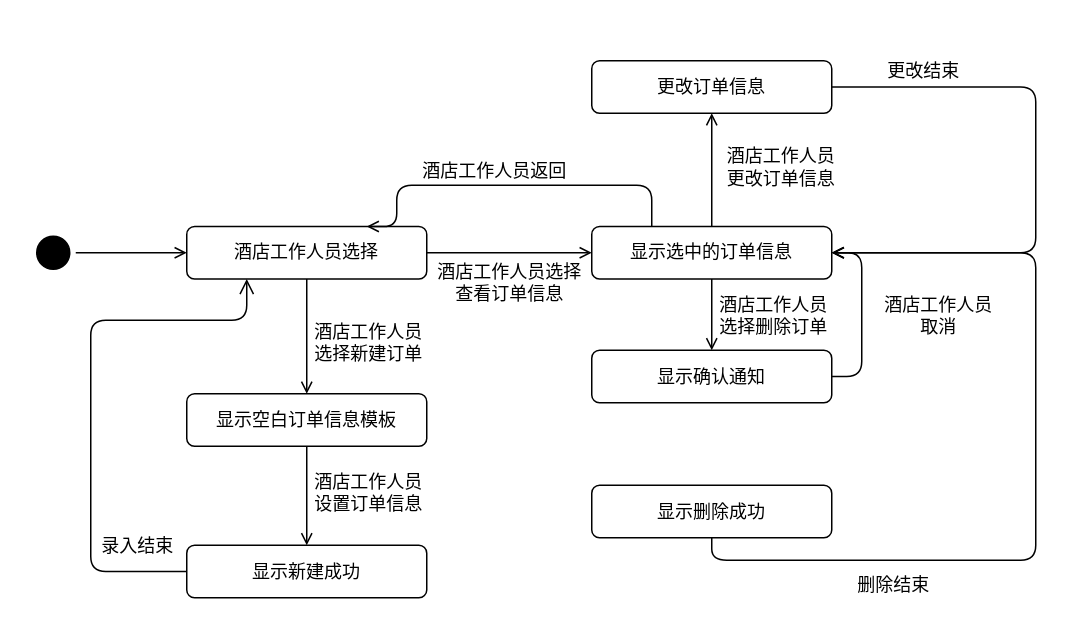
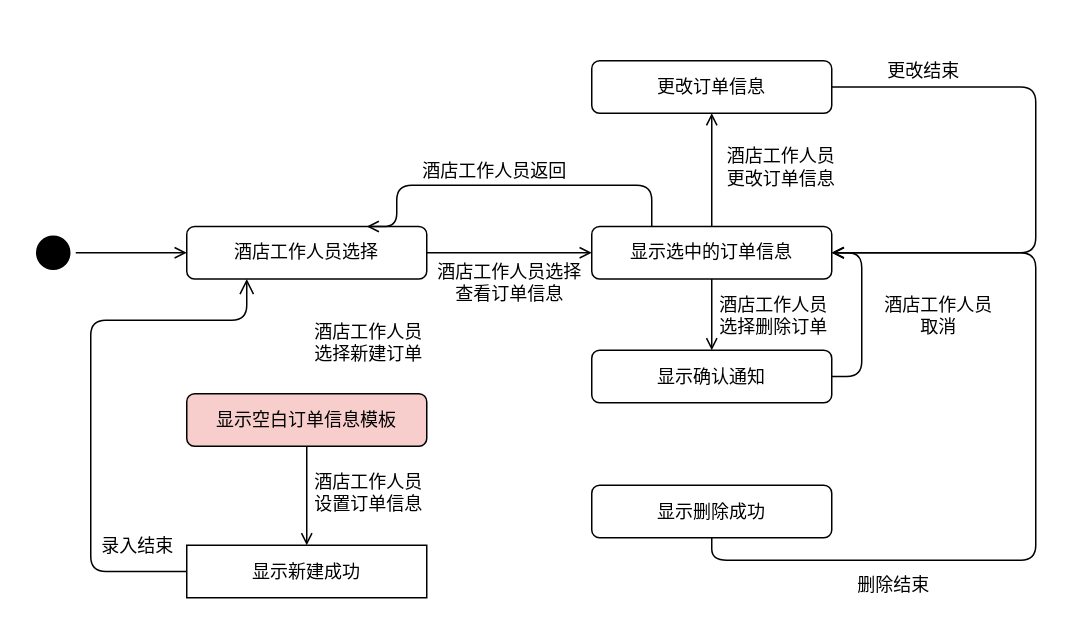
edge "酒店工作人员选择" -> "显示空白订单信息模板": removed
node "显示空白订单信息模板": fillcolor #ffffff -> #f8cecc
node "显示新建成功": shape rounded rectangle -> rectangle
